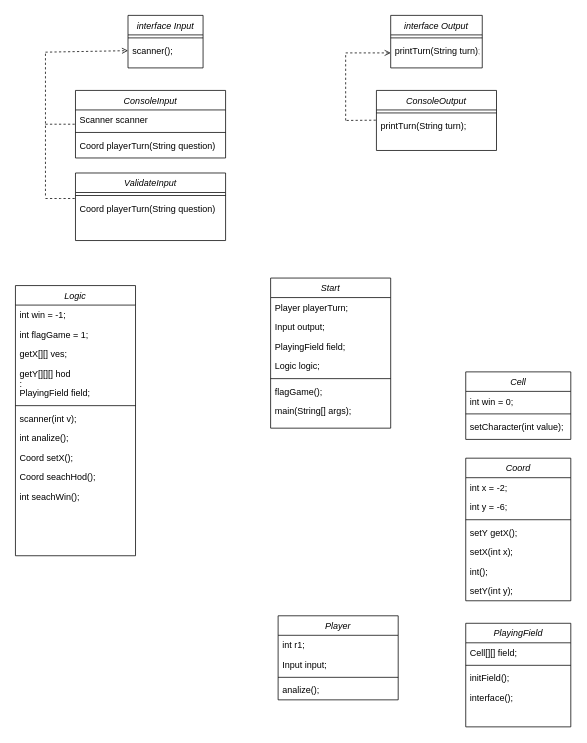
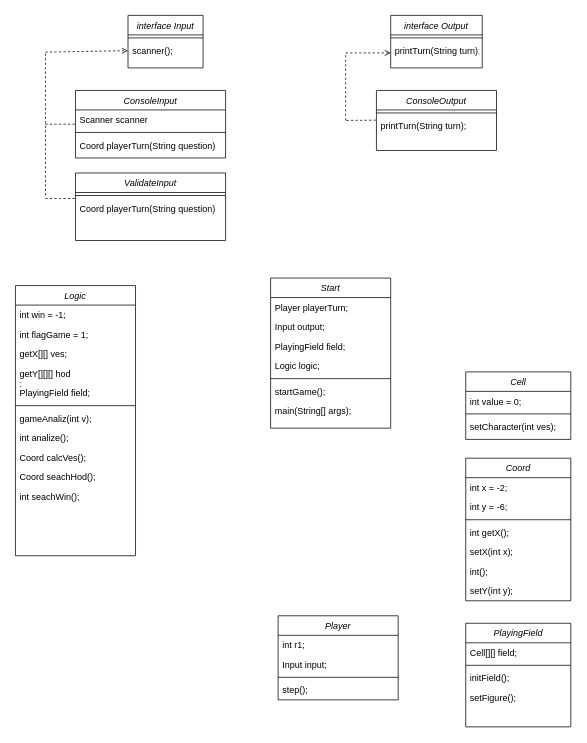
node "flagGame();": label "flagGame();" -> "startGame();"
node "int win = 0;": label "int win = 0;" -> "int value = 0;"
node "scanner(int v);": label "scanner(int v);" -> "gameAnaliz(int v);"
node "setCharacter(int value);": label "setCharacter(int value);" -> "setCharacter(int ves);"
node "Coord setX();": label "Coord setX();" -> "Coord calcVes();"
node "setY getX();": label "setY getX();" -> "int getX();"
node "analize();": label "analize();" -> "step();"
node "interface();": label "interface();" -> "setFigure();"
